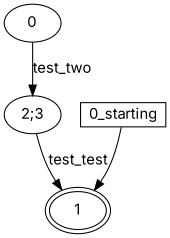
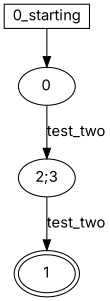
edge "0_starting" -> "1": now "0_starting" -> "0"
edge "2;3" -> "1": label "test_test" -> "test_two"
